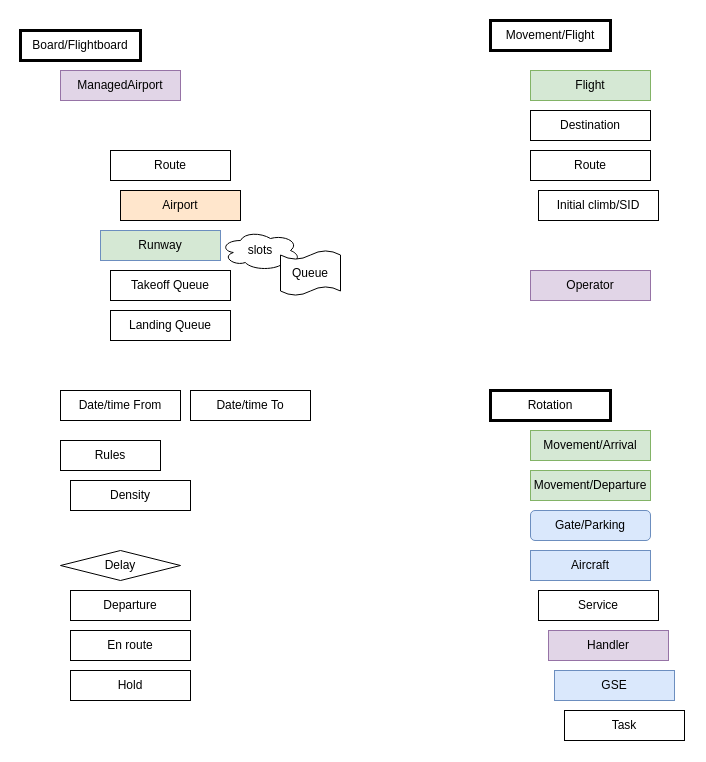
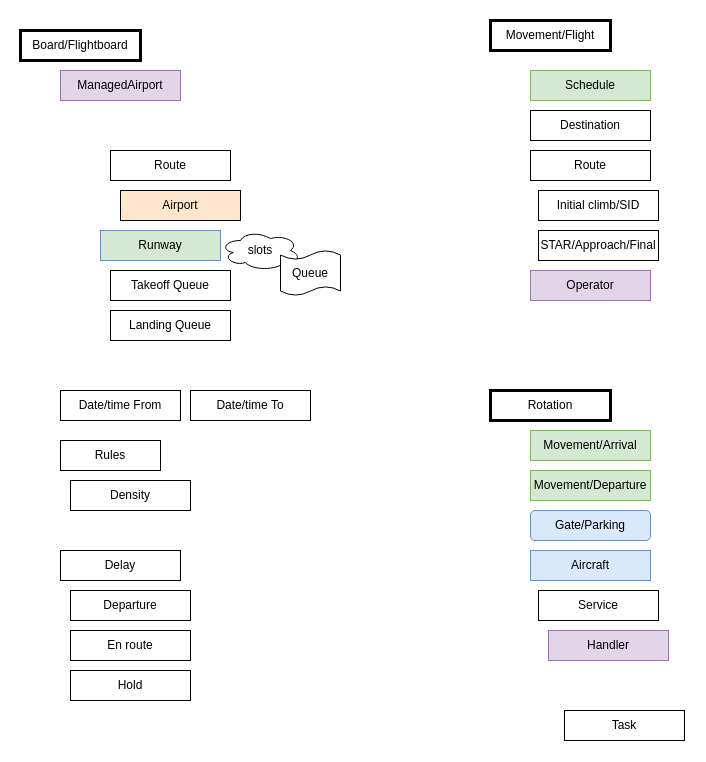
node "Flight": label "Flight" -> "Schedule"
node "STAR/Approach/Final": added
node "Delay": shape diamond -> rectangle
node "GSE": removed
